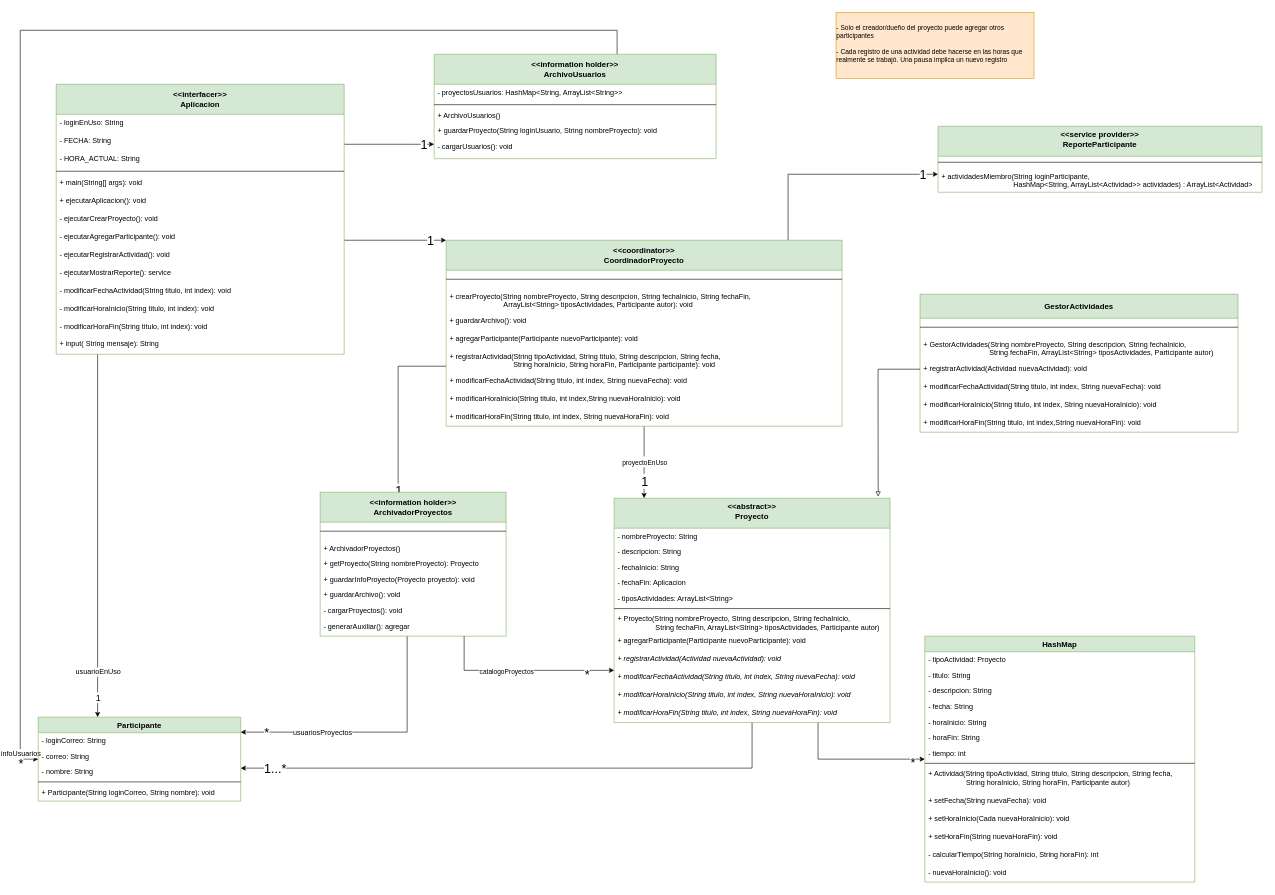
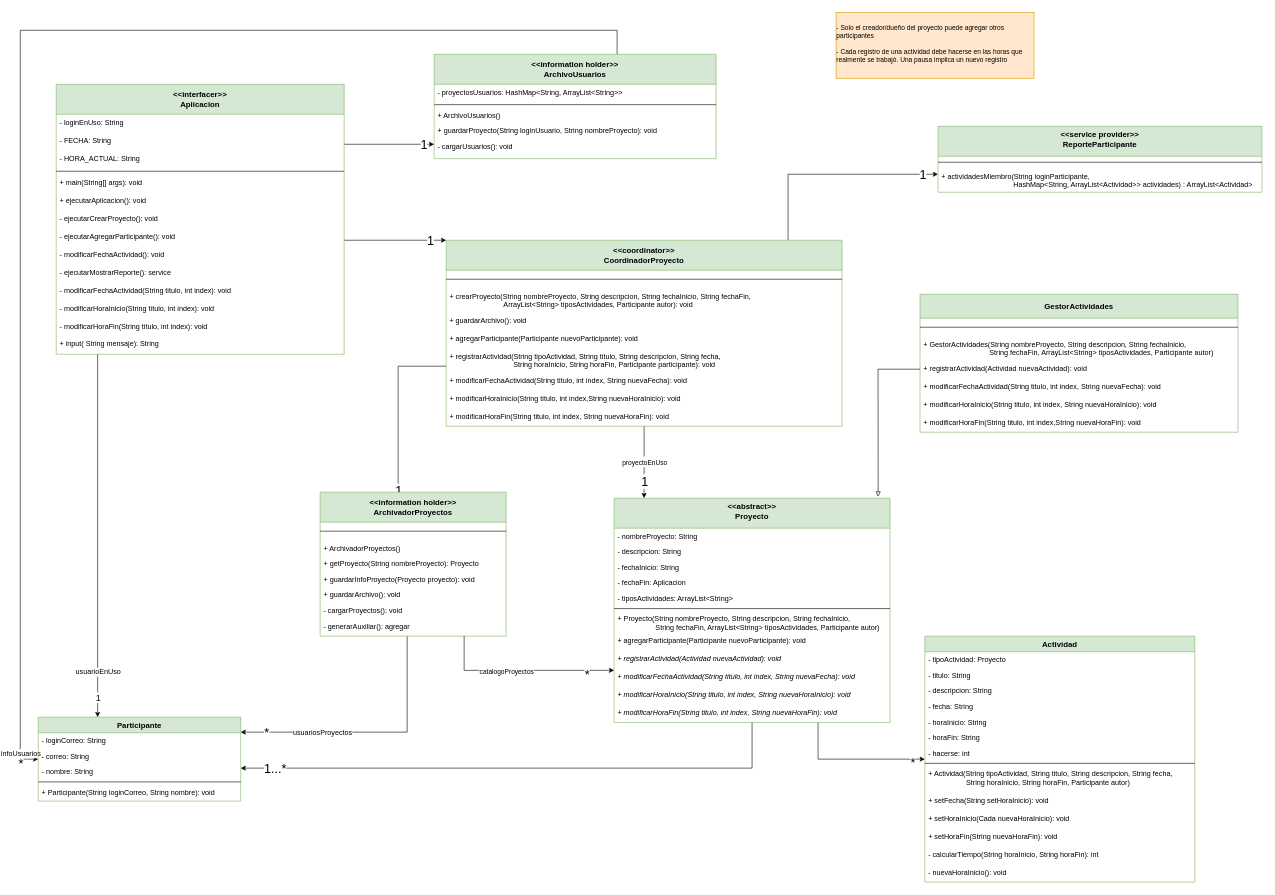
node "- ejecutarRegistrarActividad(): void": label "- ejecutarRegistrarActividad(): void" -> "- modificarFechaActividad(): void"
node "HashMap": label "HashMap" -> "Actividad"
node "- tiempo: int": label "- tiempo: int" -> "- hacerse: int"
node "+ setFecha(String nuevaFecha): void": label "+ setFecha(String nuevaFecha): void" -> "+ setFecha(String setHoraInicio): void"
